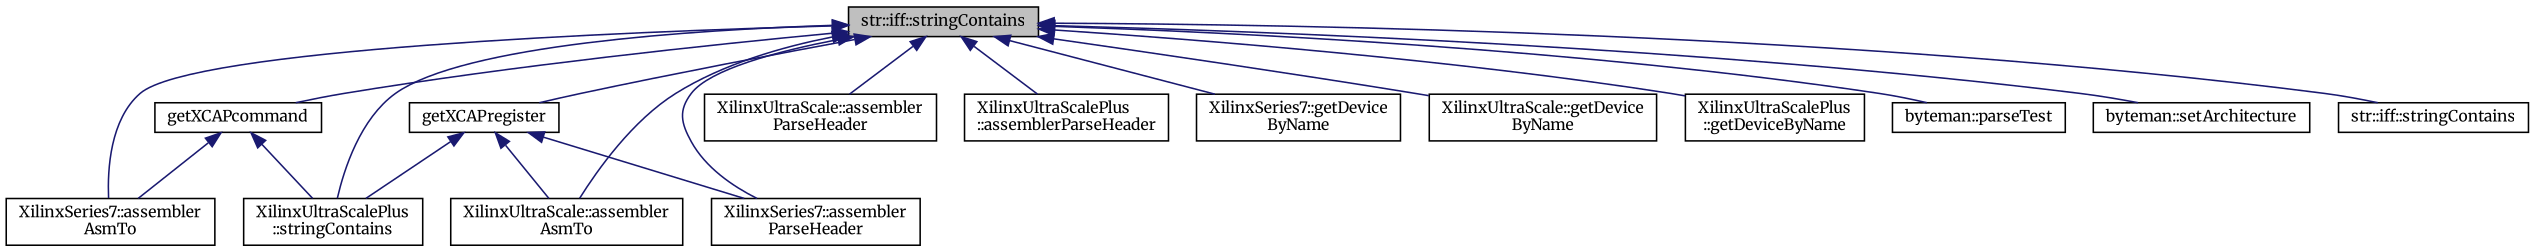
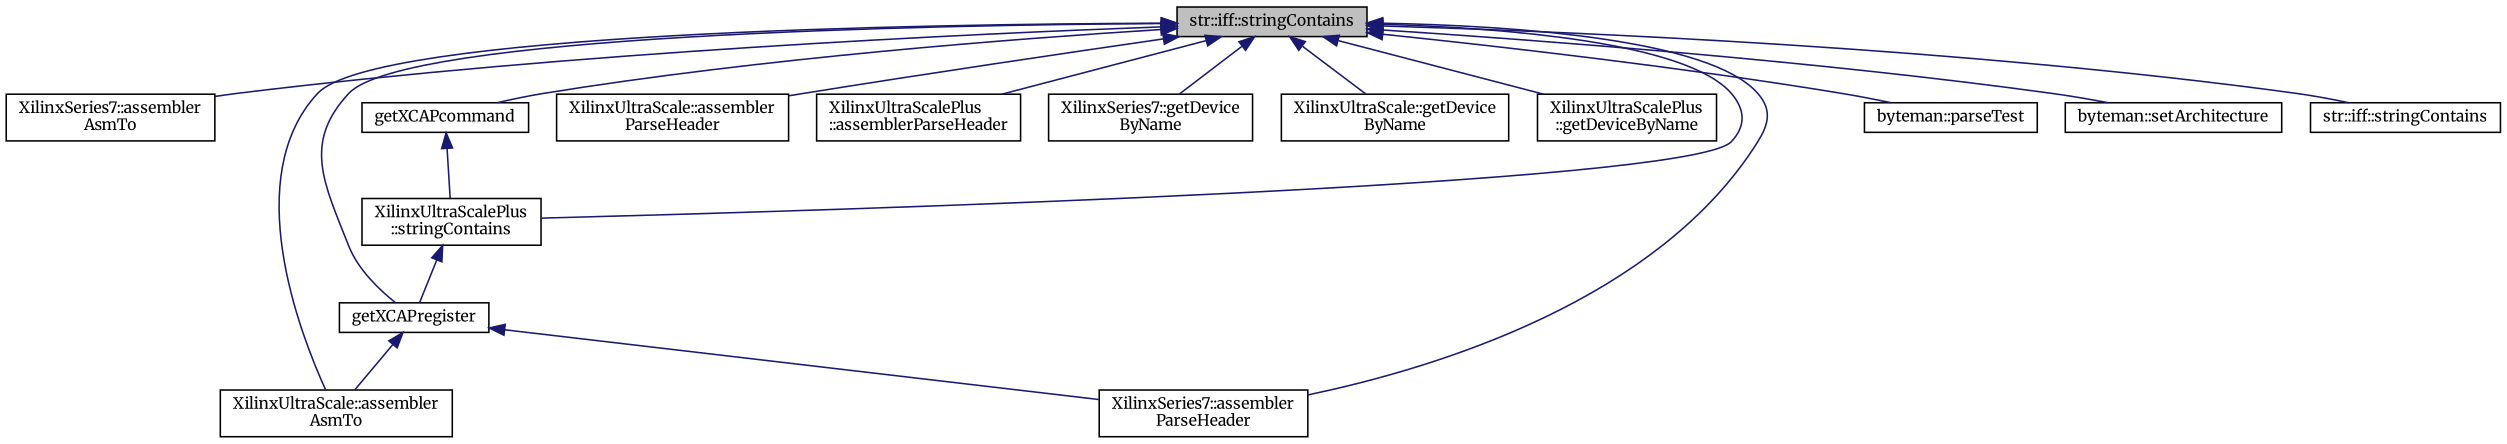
edge "XilinxUltraScalePlus ::stringContains" -> "getXCAPregister": reversed
edge "XilinxSeries7::assembler AsmTo" -> "getXCAPcommand": removed
